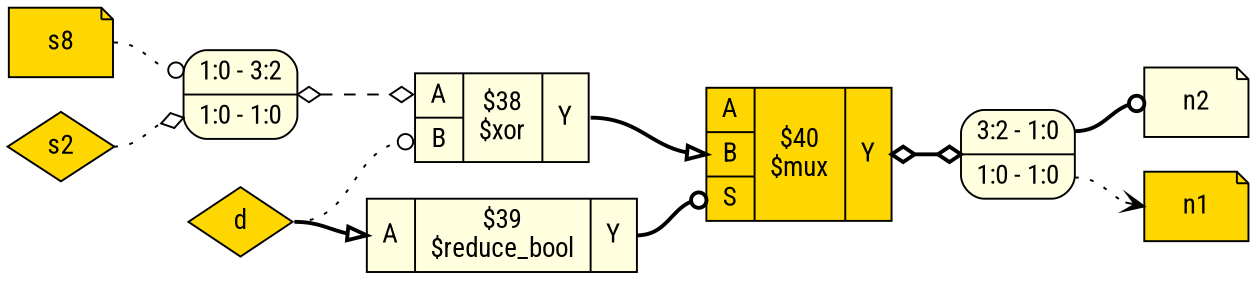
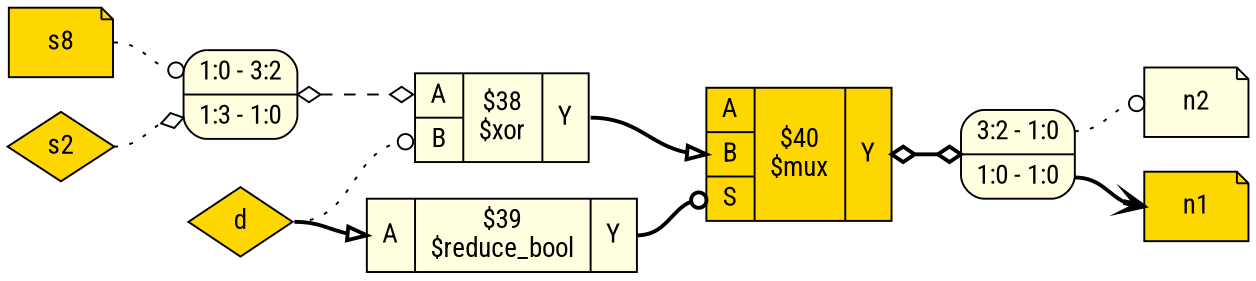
node "1:0 - 3:2": text "1:0 - 1:0" -> "1:3 - 1:0"
edge "3:2 - 1:0" -> "n2": style bold -> dotted
edge "3:2 - 1:0" -> "n1": style dotted -> bold
